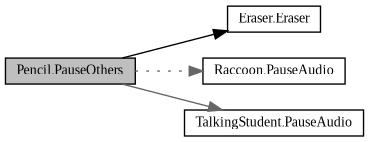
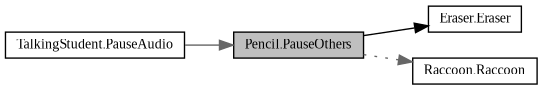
node "Raccoon.PauseAudio": label "Raccoon.PauseAudio" -> "Raccoon.Raccoon"
edge "Pencil.PauseOthers" -> "TalkingStudent.PauseAudio": reversed
